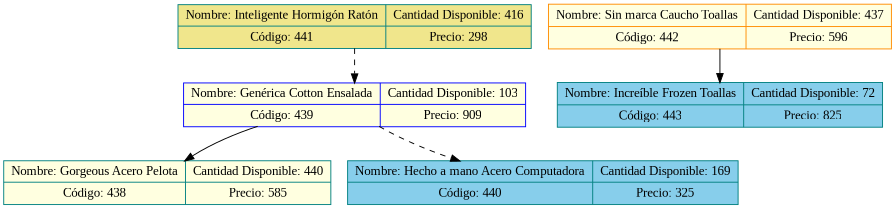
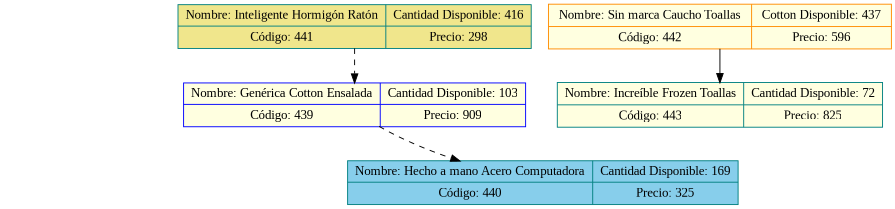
node "Nombre: Sin marca Caucho Toallas": text "Cantidad Disponible: 437" -> "Cotton Disponible: 437"
node "Nombre: Increíble Frozen Toallas": fillcolor skyblue -> lightyellow
node "Nombre: Gorgeous Acero Pelota": removed
